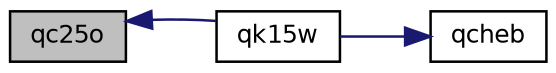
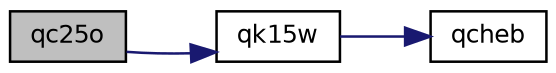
edge "qk15w" -> "qc25o": reversed
